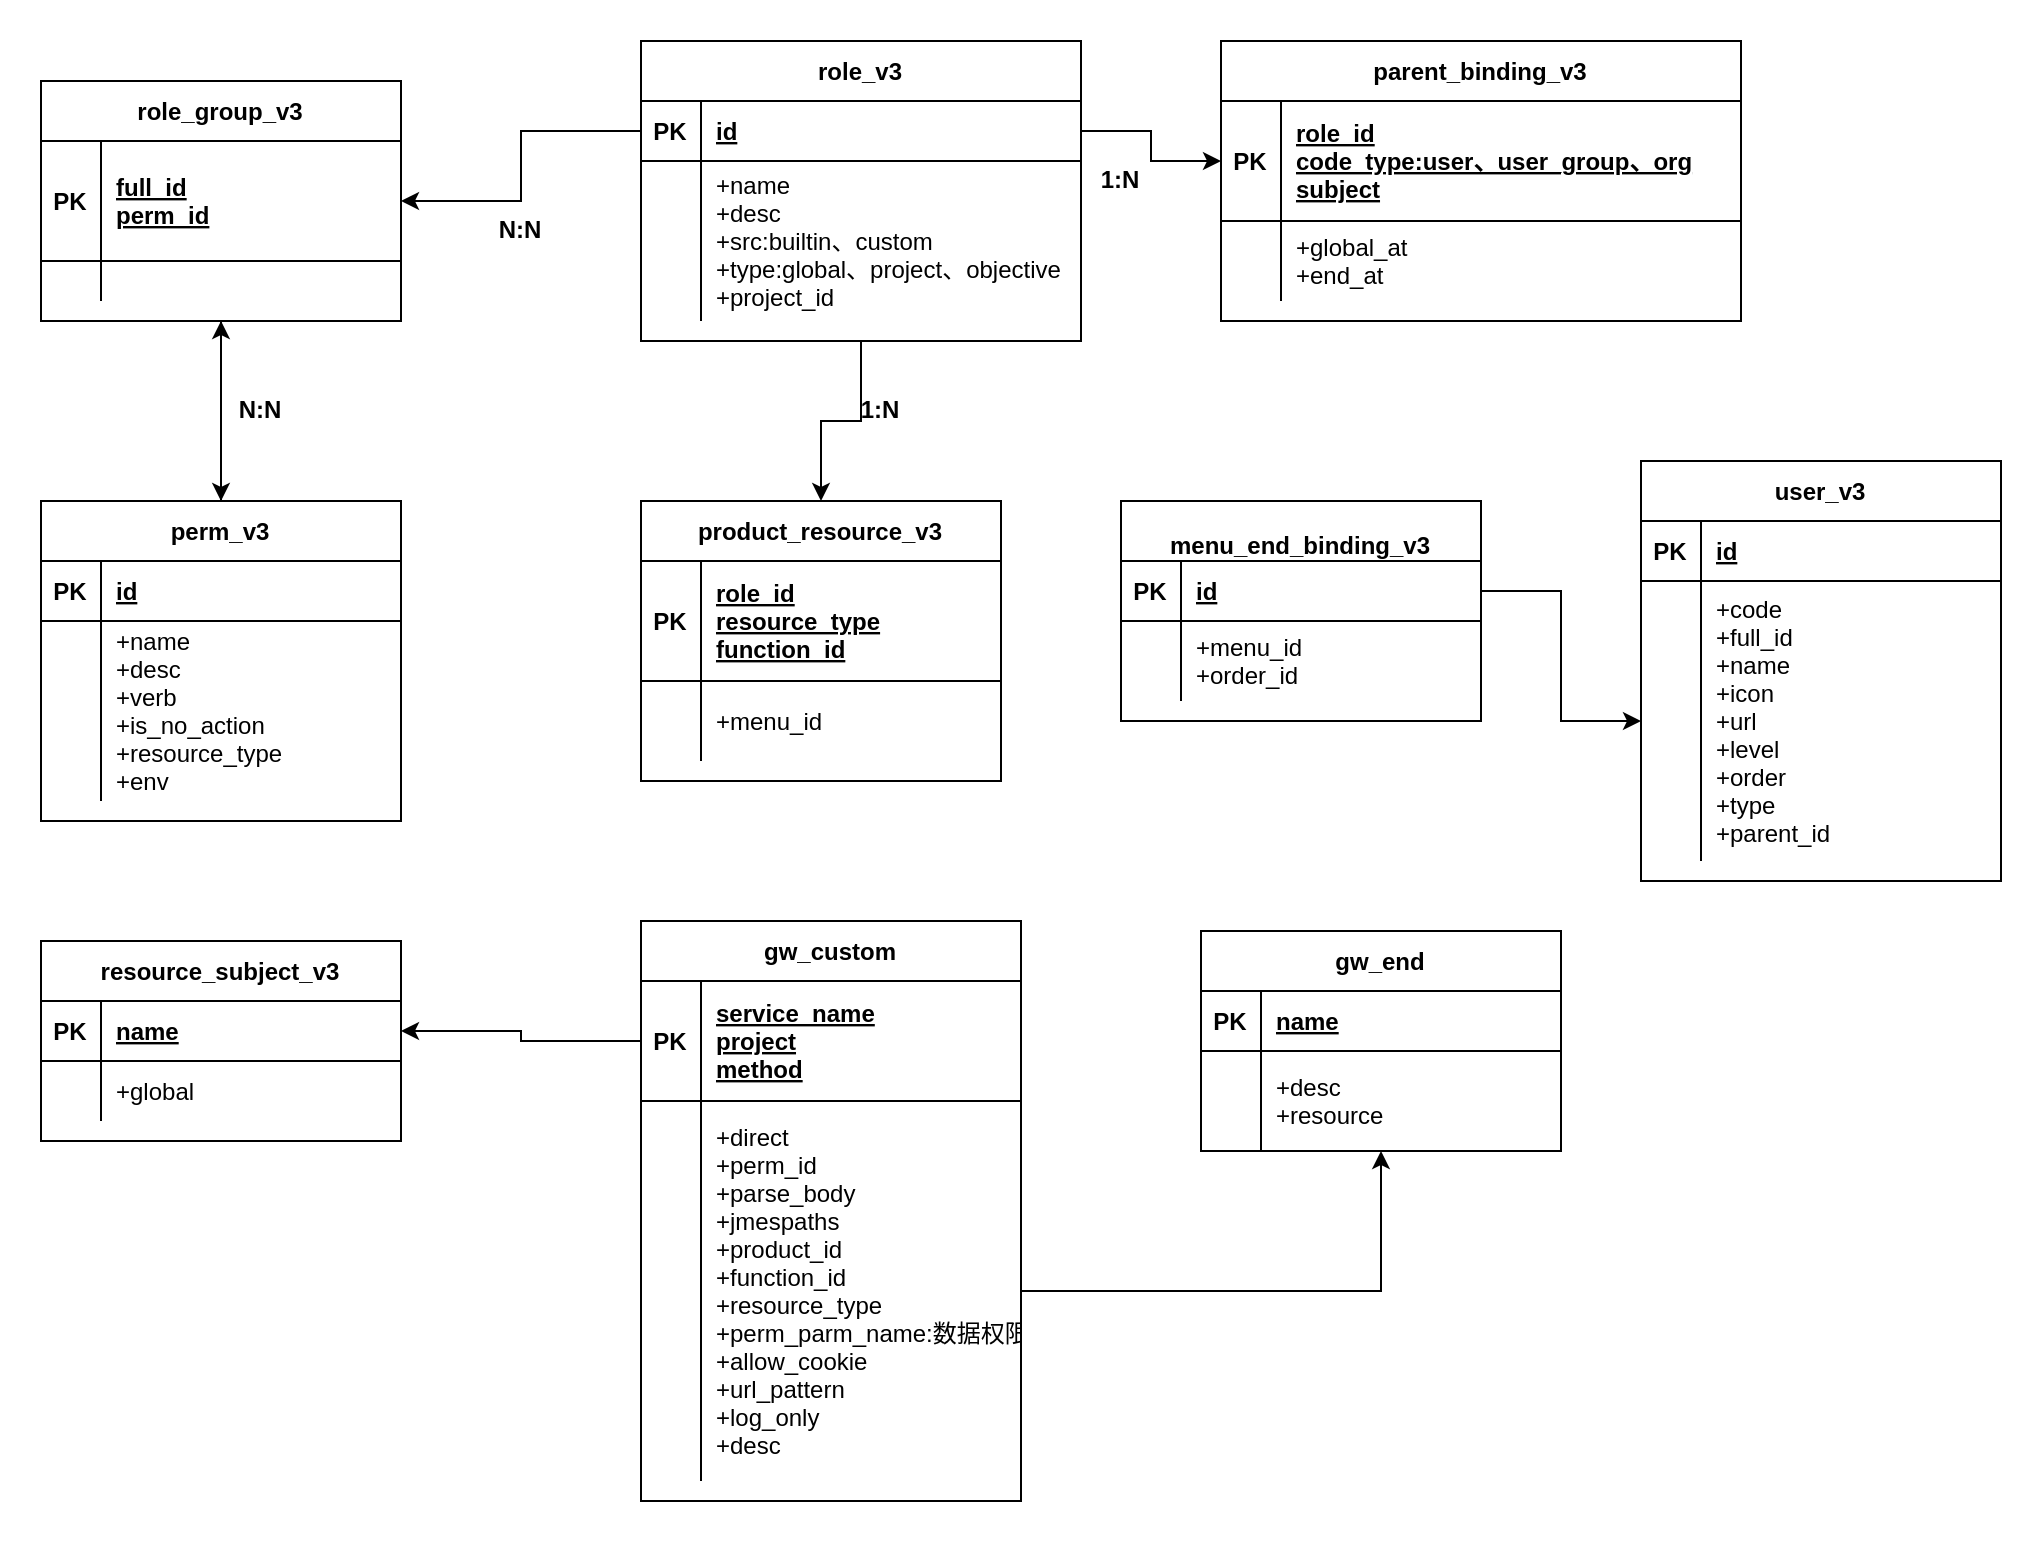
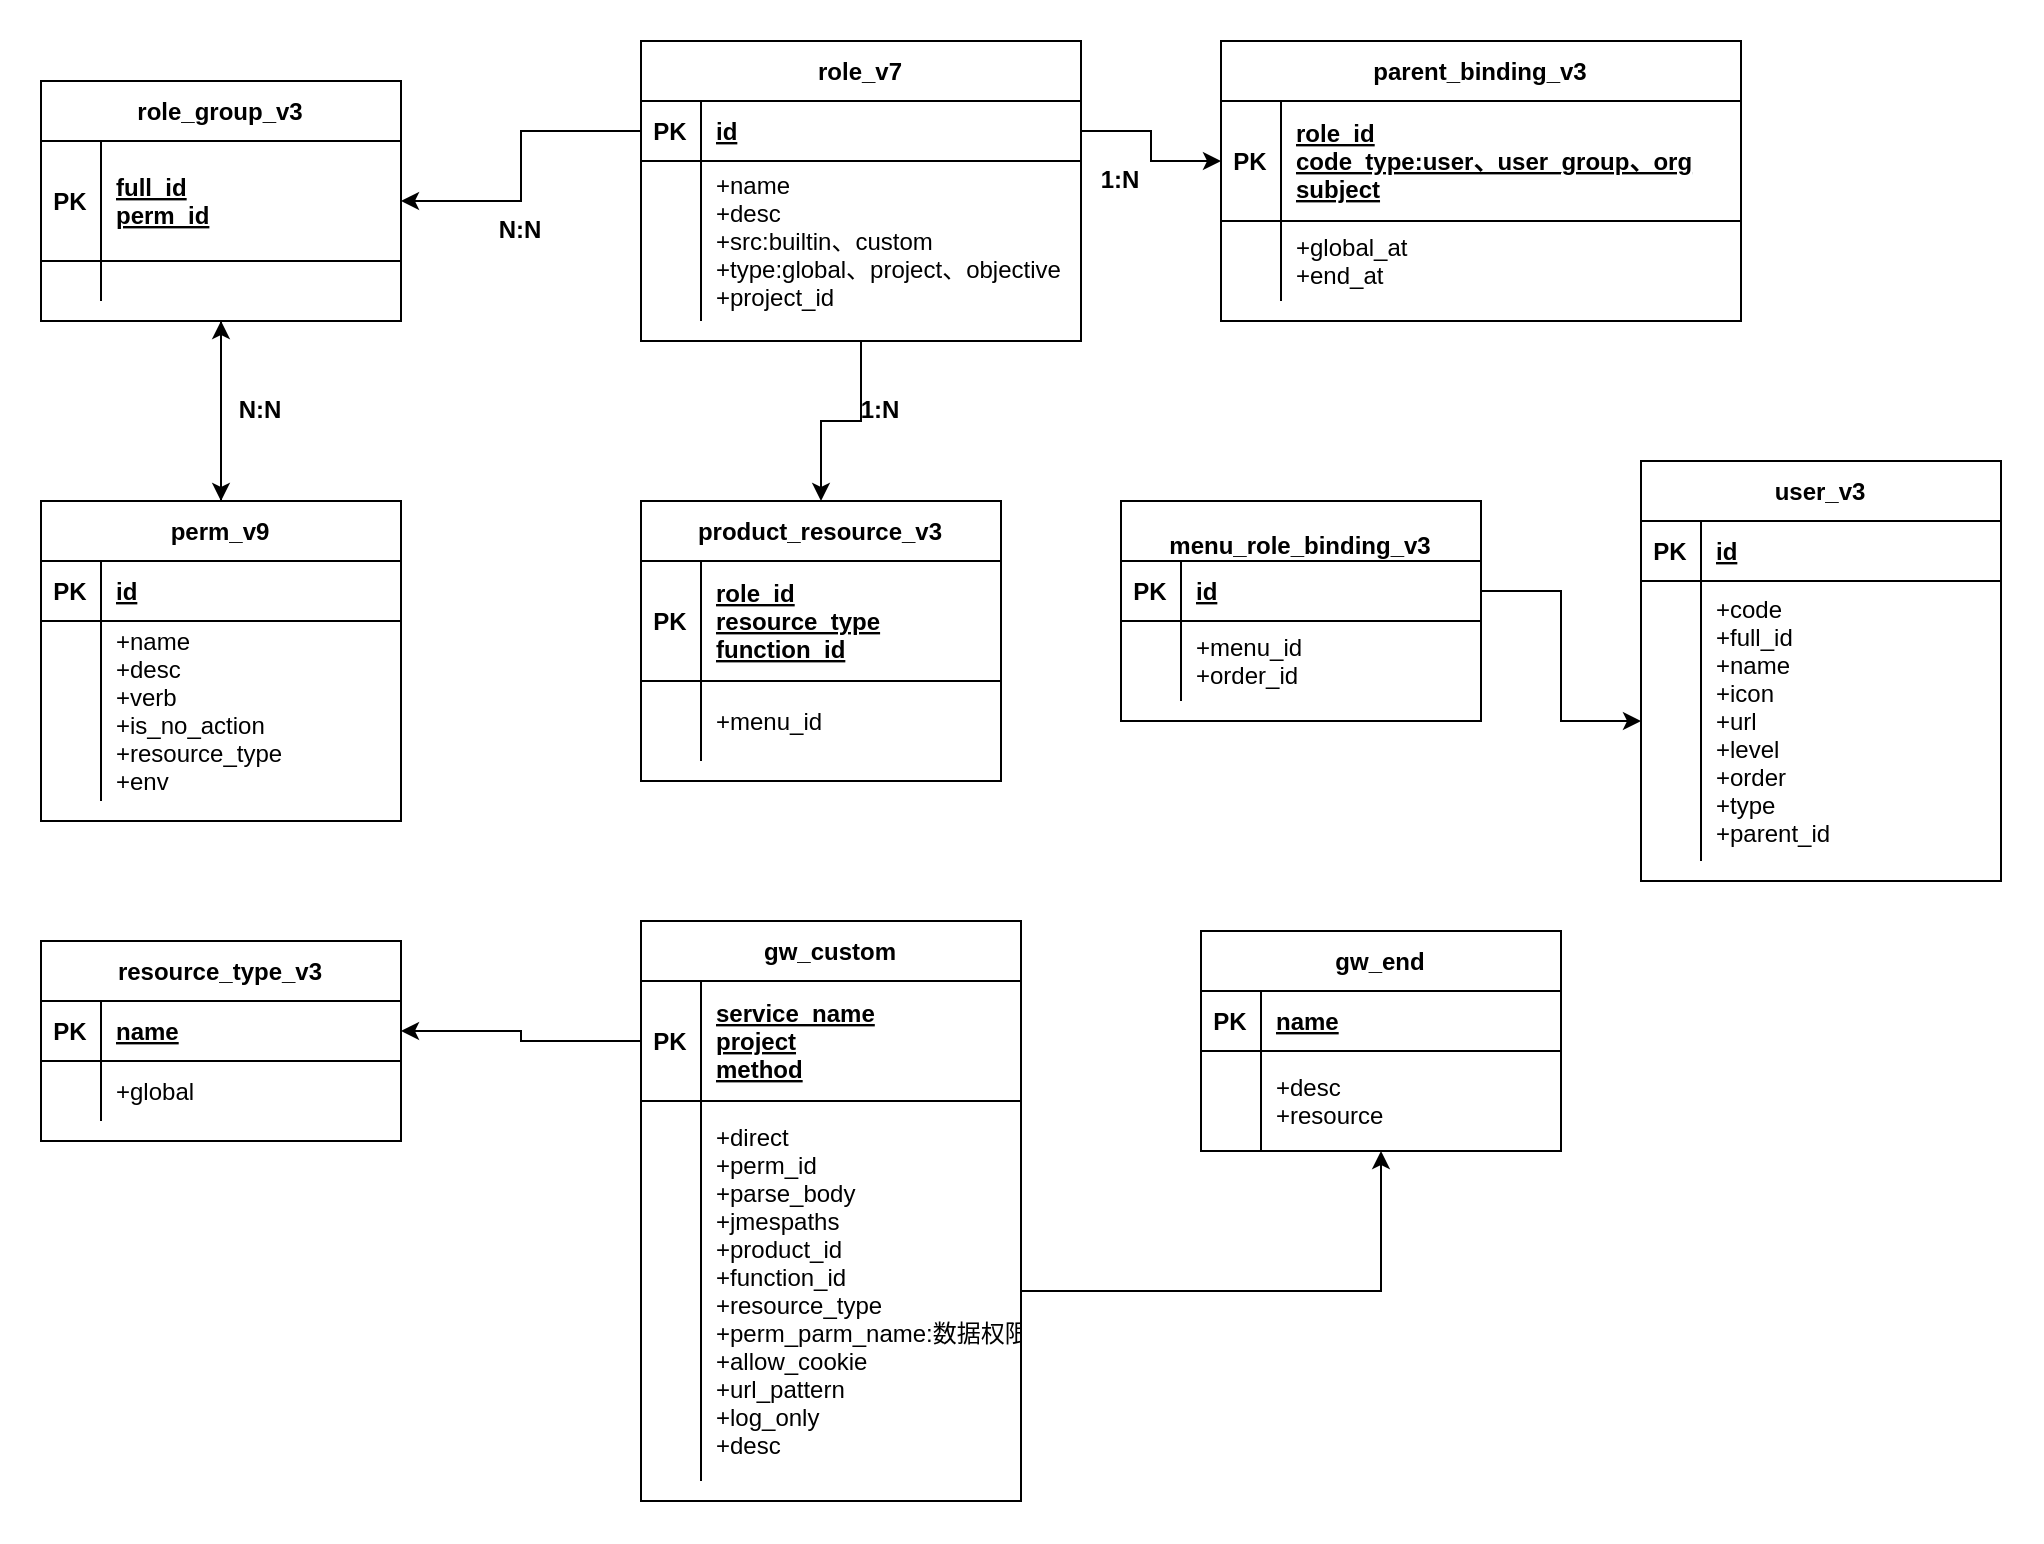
node "role_v3": label "role_v3" -> "role_v7"
node "perm_v3": label "perm_v3" -> "perm_v9"
node "menu_end_binding_v3": label "menu_end_binding_v3" -> "menu_role_binding_v3"
node "resource_subject_v3": label "resource_subject_v3" -> "resource_type_v3"
